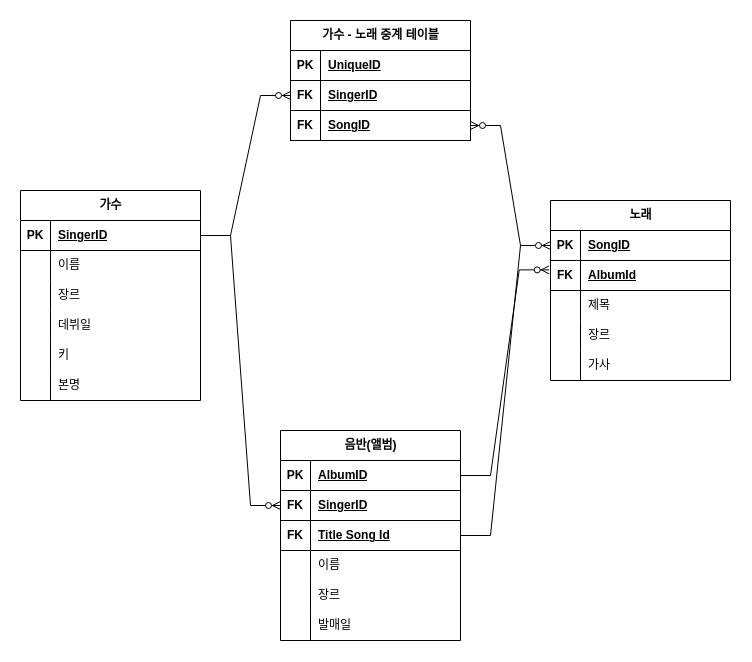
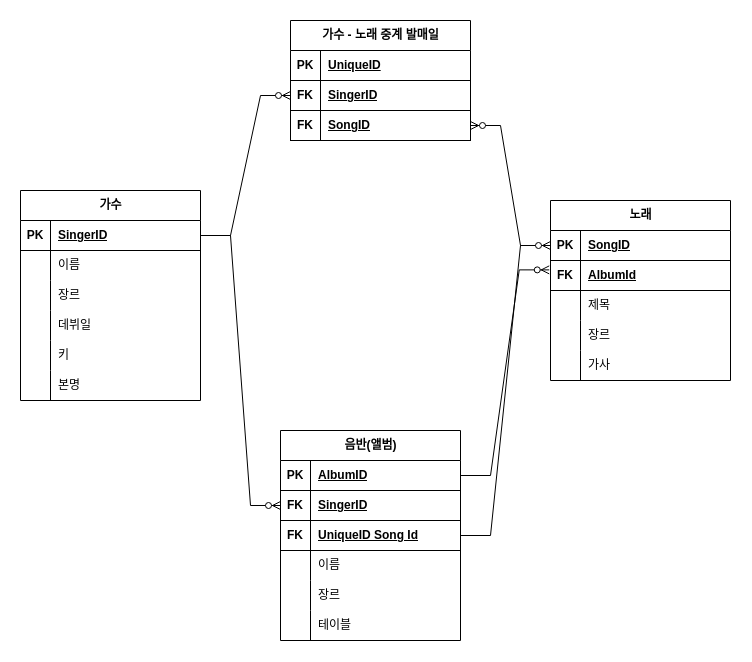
node "가수 - 노래 중계 테이블": label "가수 - 노래 중계 테이블" -> "가수 - 노래 중계 발매일"
node "Title Song Id": label "Title Song Id" -> "UniqueID Song Id"
node "발매일": label "발매일" -> "테이블"
